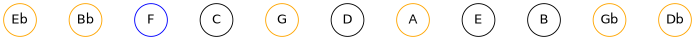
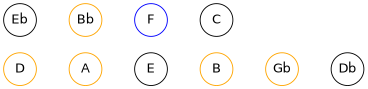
node "Eb": color orange -> black
node "G": removed
node "D": color black -> orange
node "B": color black -> orange
node "Db": color orange -> black
